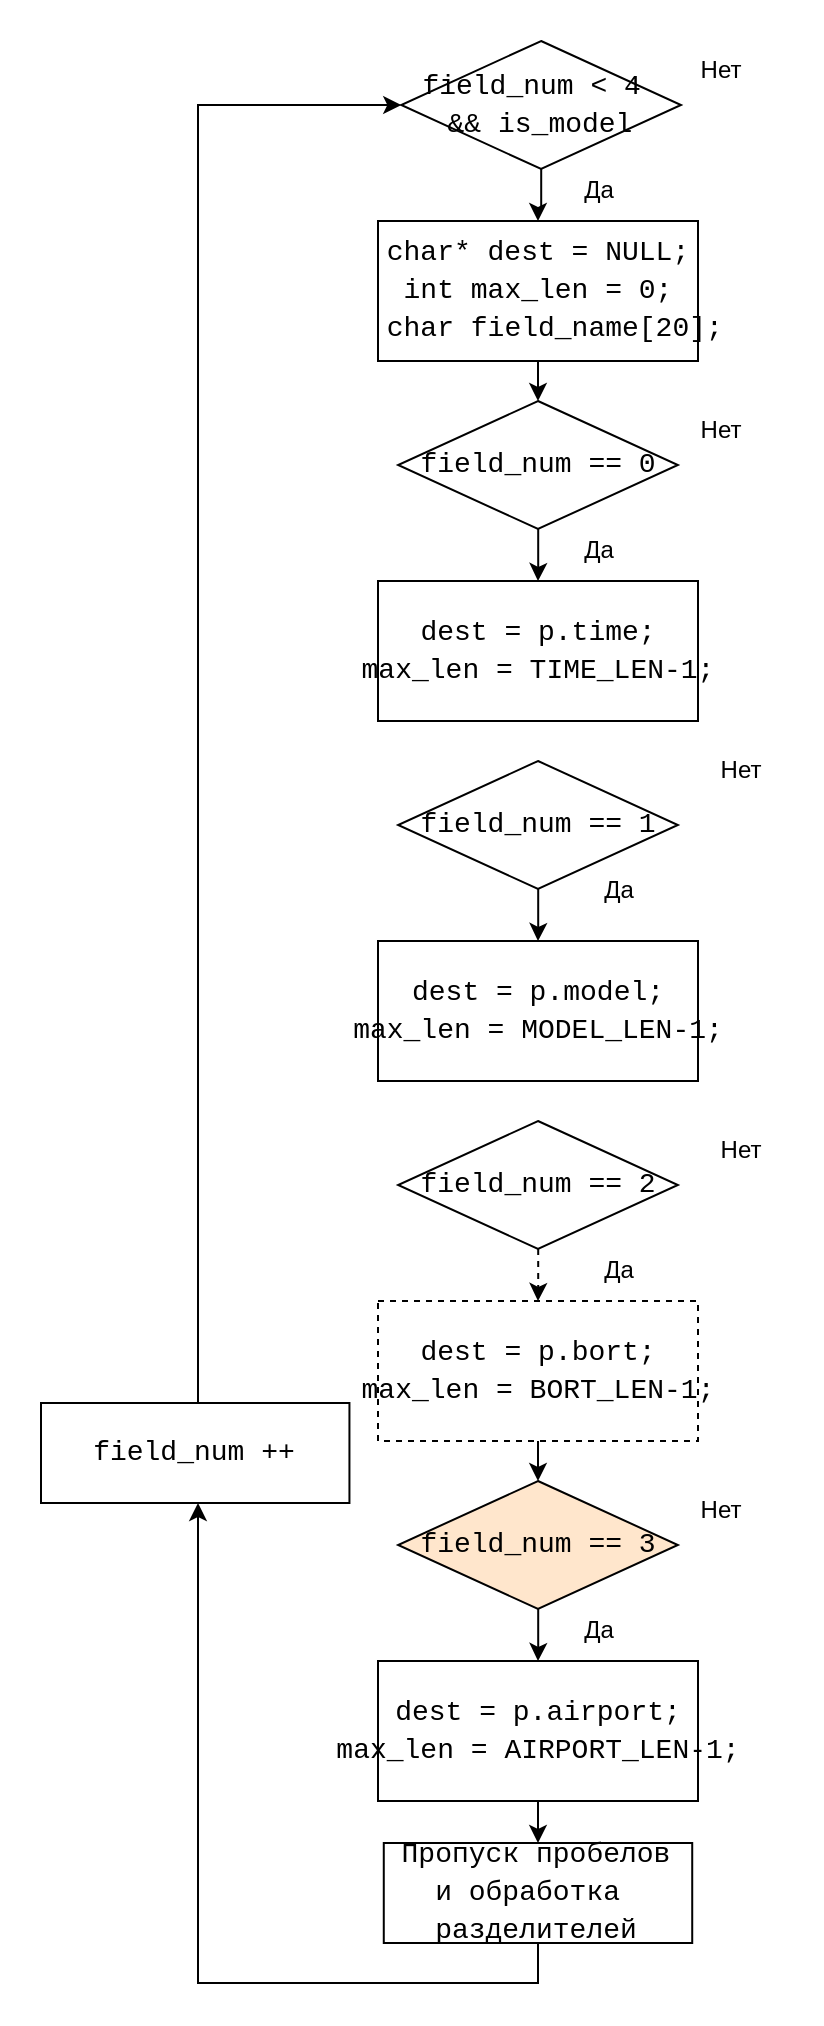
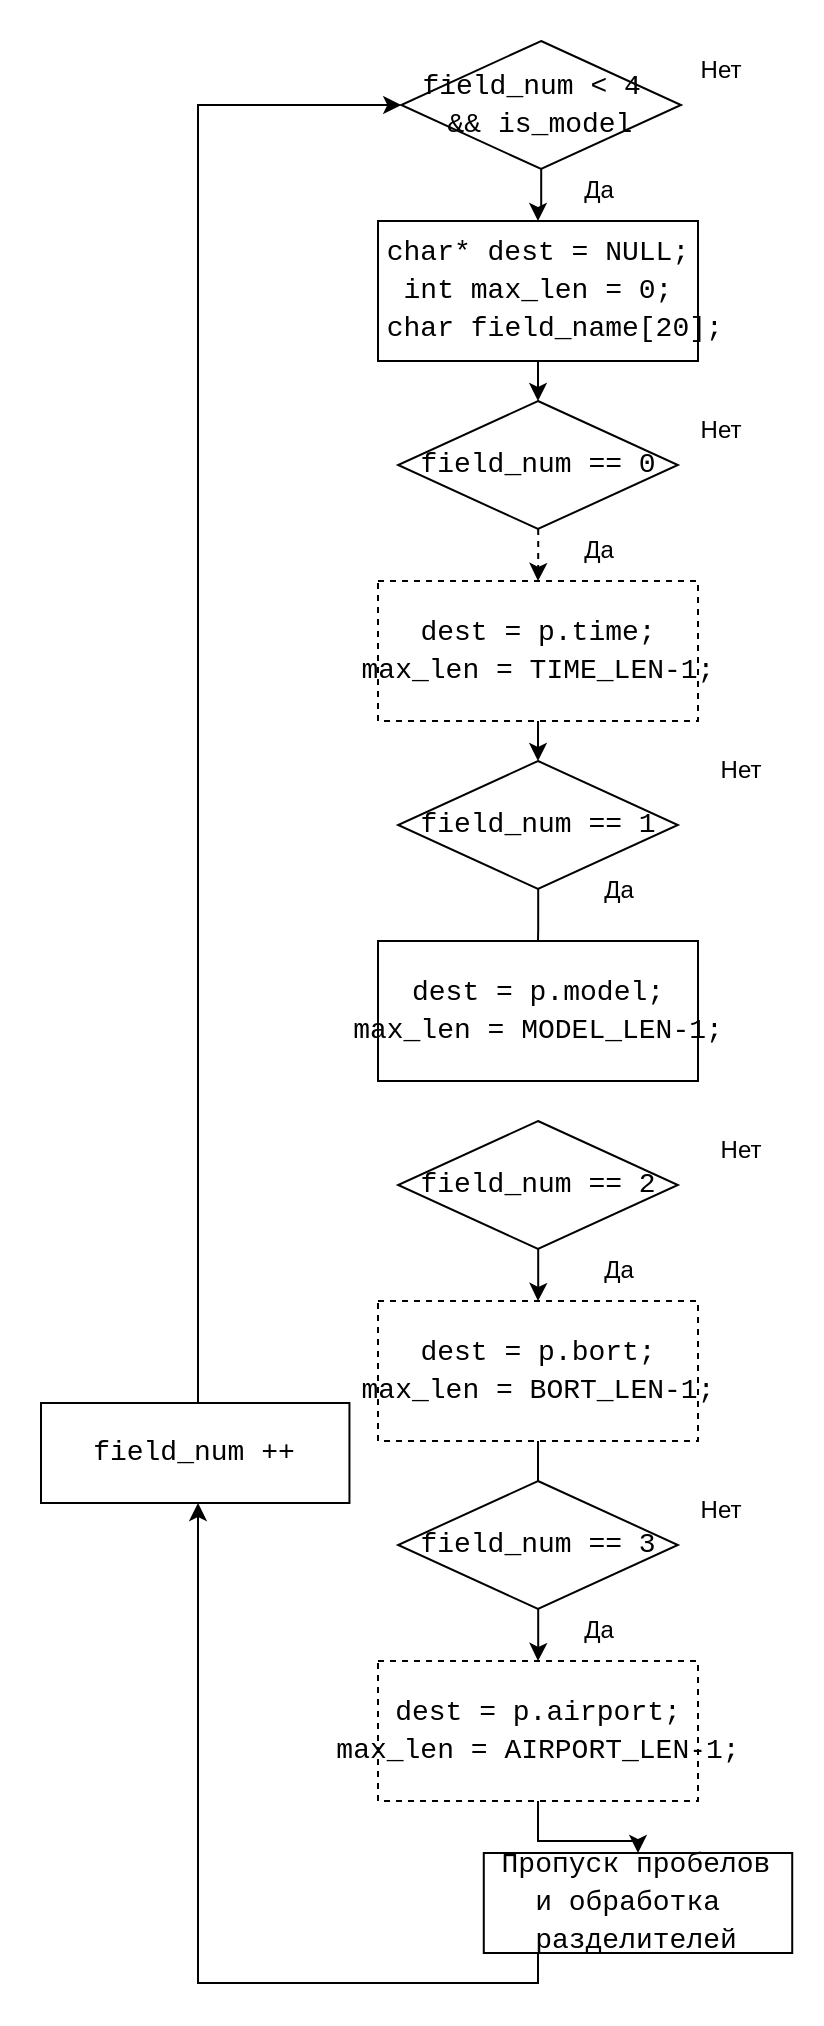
edge "field_num == 0" -> "dest = p.time; max_len = TIME_LEN-1;": style solid -> dashed
node "dest = p.time; max_len = TIME_LEN-1;": style solid -> dashed
edge "dest = p.time; max_len = TIME_LEN-1;" -> "field_num == 1": added
edge "field_num == 1" -> "dest = p.model; max_len = MODEL_LEN-1;": arrowhead classic -> none
edge "field_num == 2" -> "dest = p.bort; max_len = BORT_LEN-1;": style dashed -> solid
edge "dest = p.bort; max_len = BORT_LEN-1;" -> "field_num == 3": arrowhead classic -> none
node "field_num == 3": fillcolor #ffe6cc -> #ffffff
node "dest = p.airport; max_len = AIRPORT_LEN-1;": style solid -> dashed
node "Пропуск пробелов и обработка разделителей": moved (538, 1893) -> (638, 1903)
